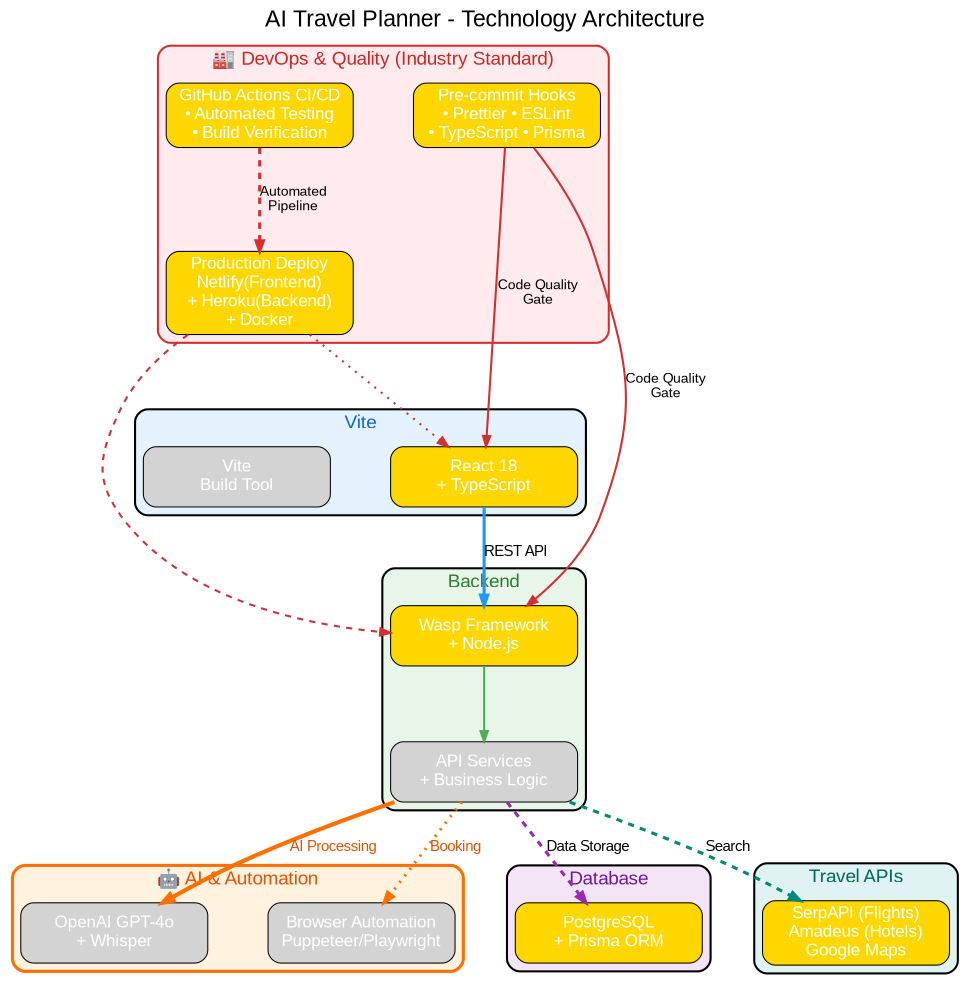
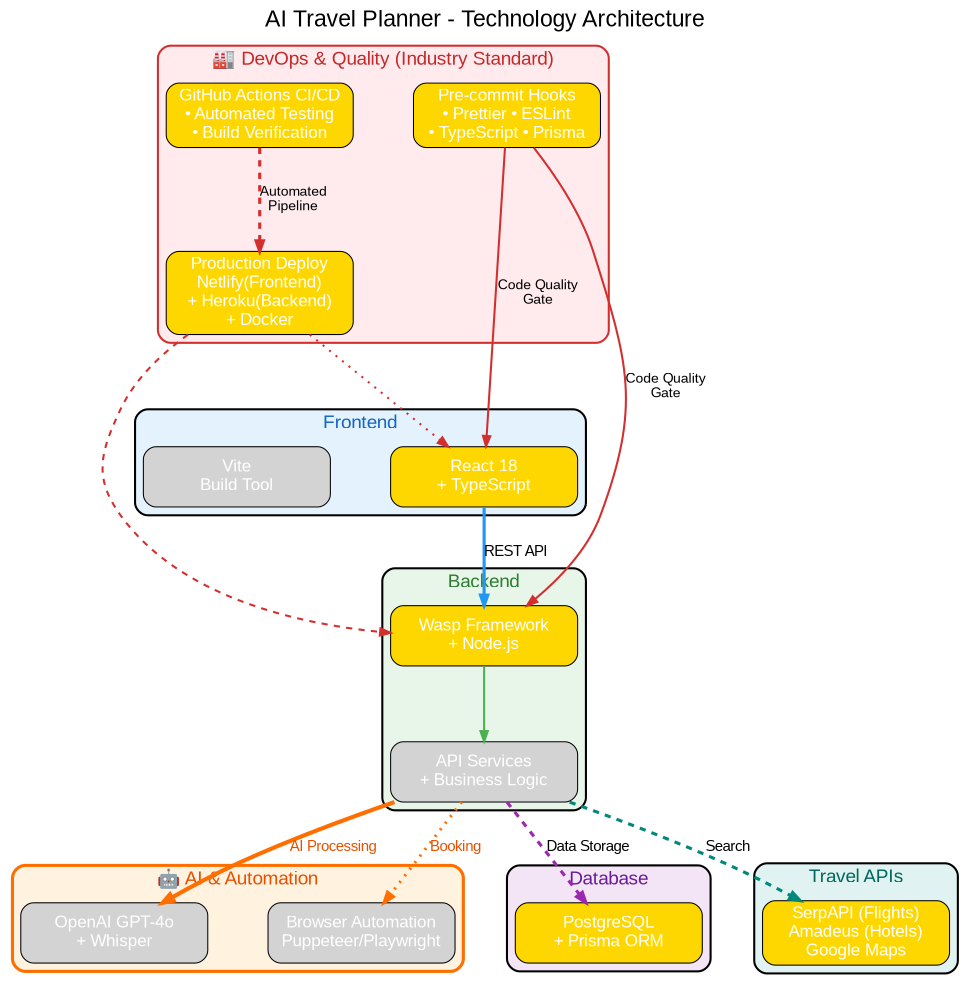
cluster "Vite": label "Vite" -> "Frontend"
